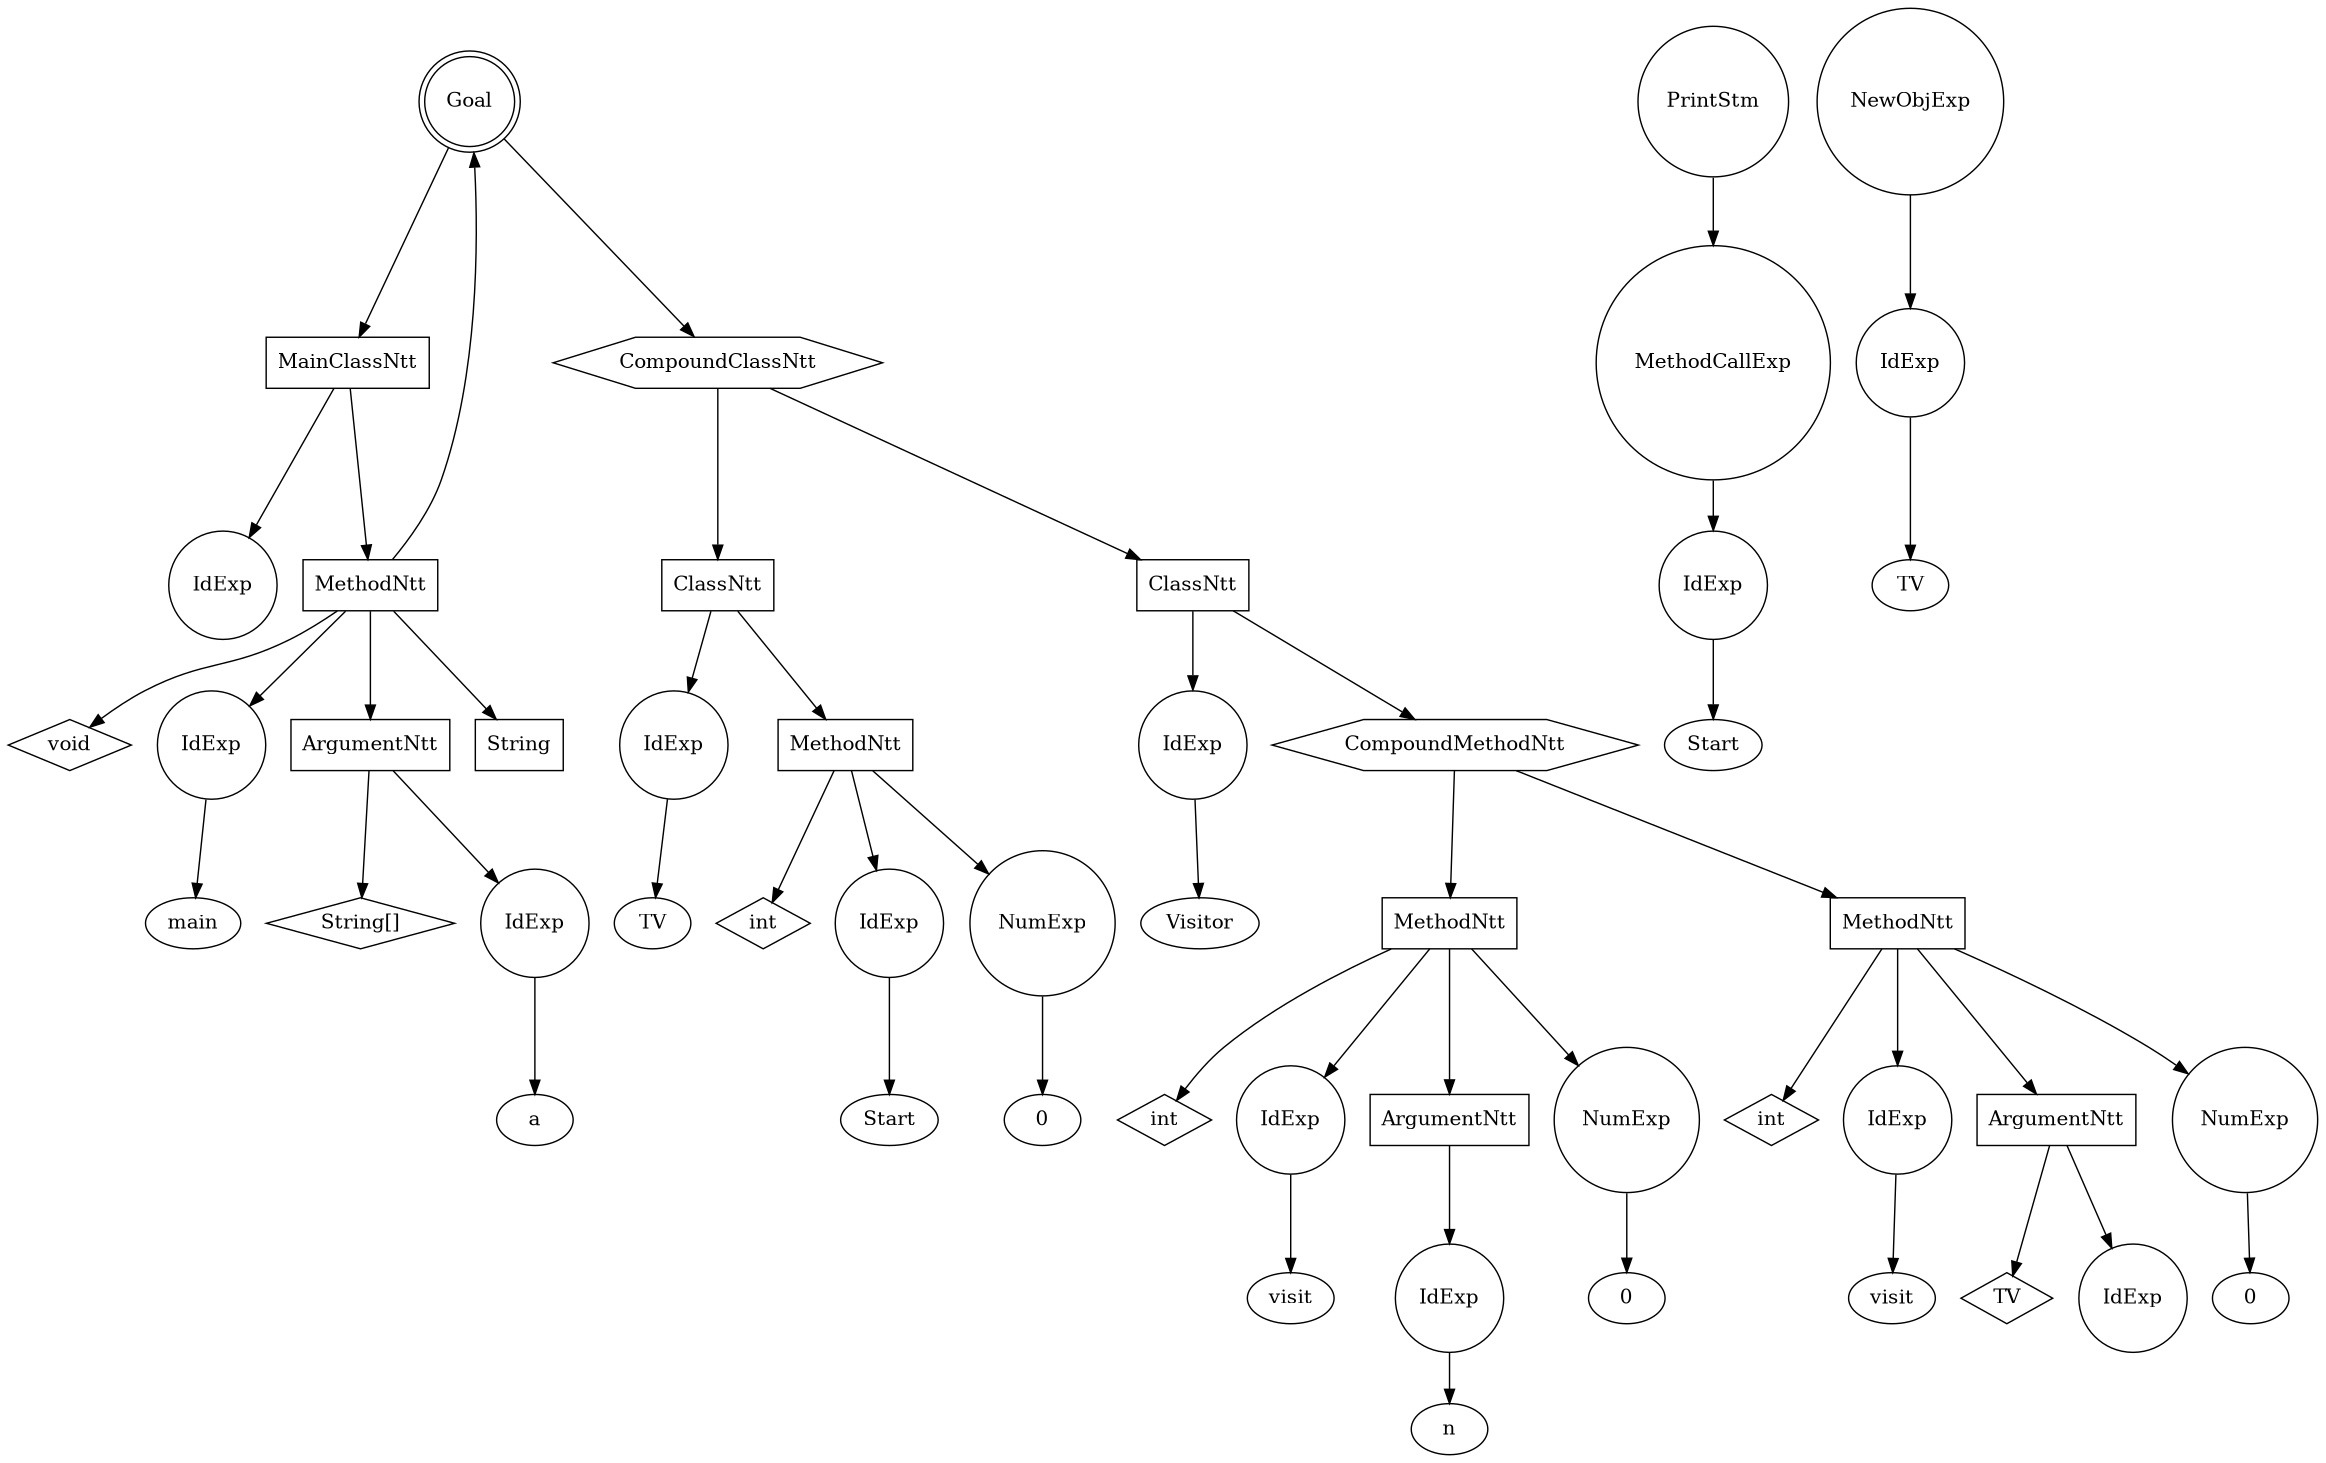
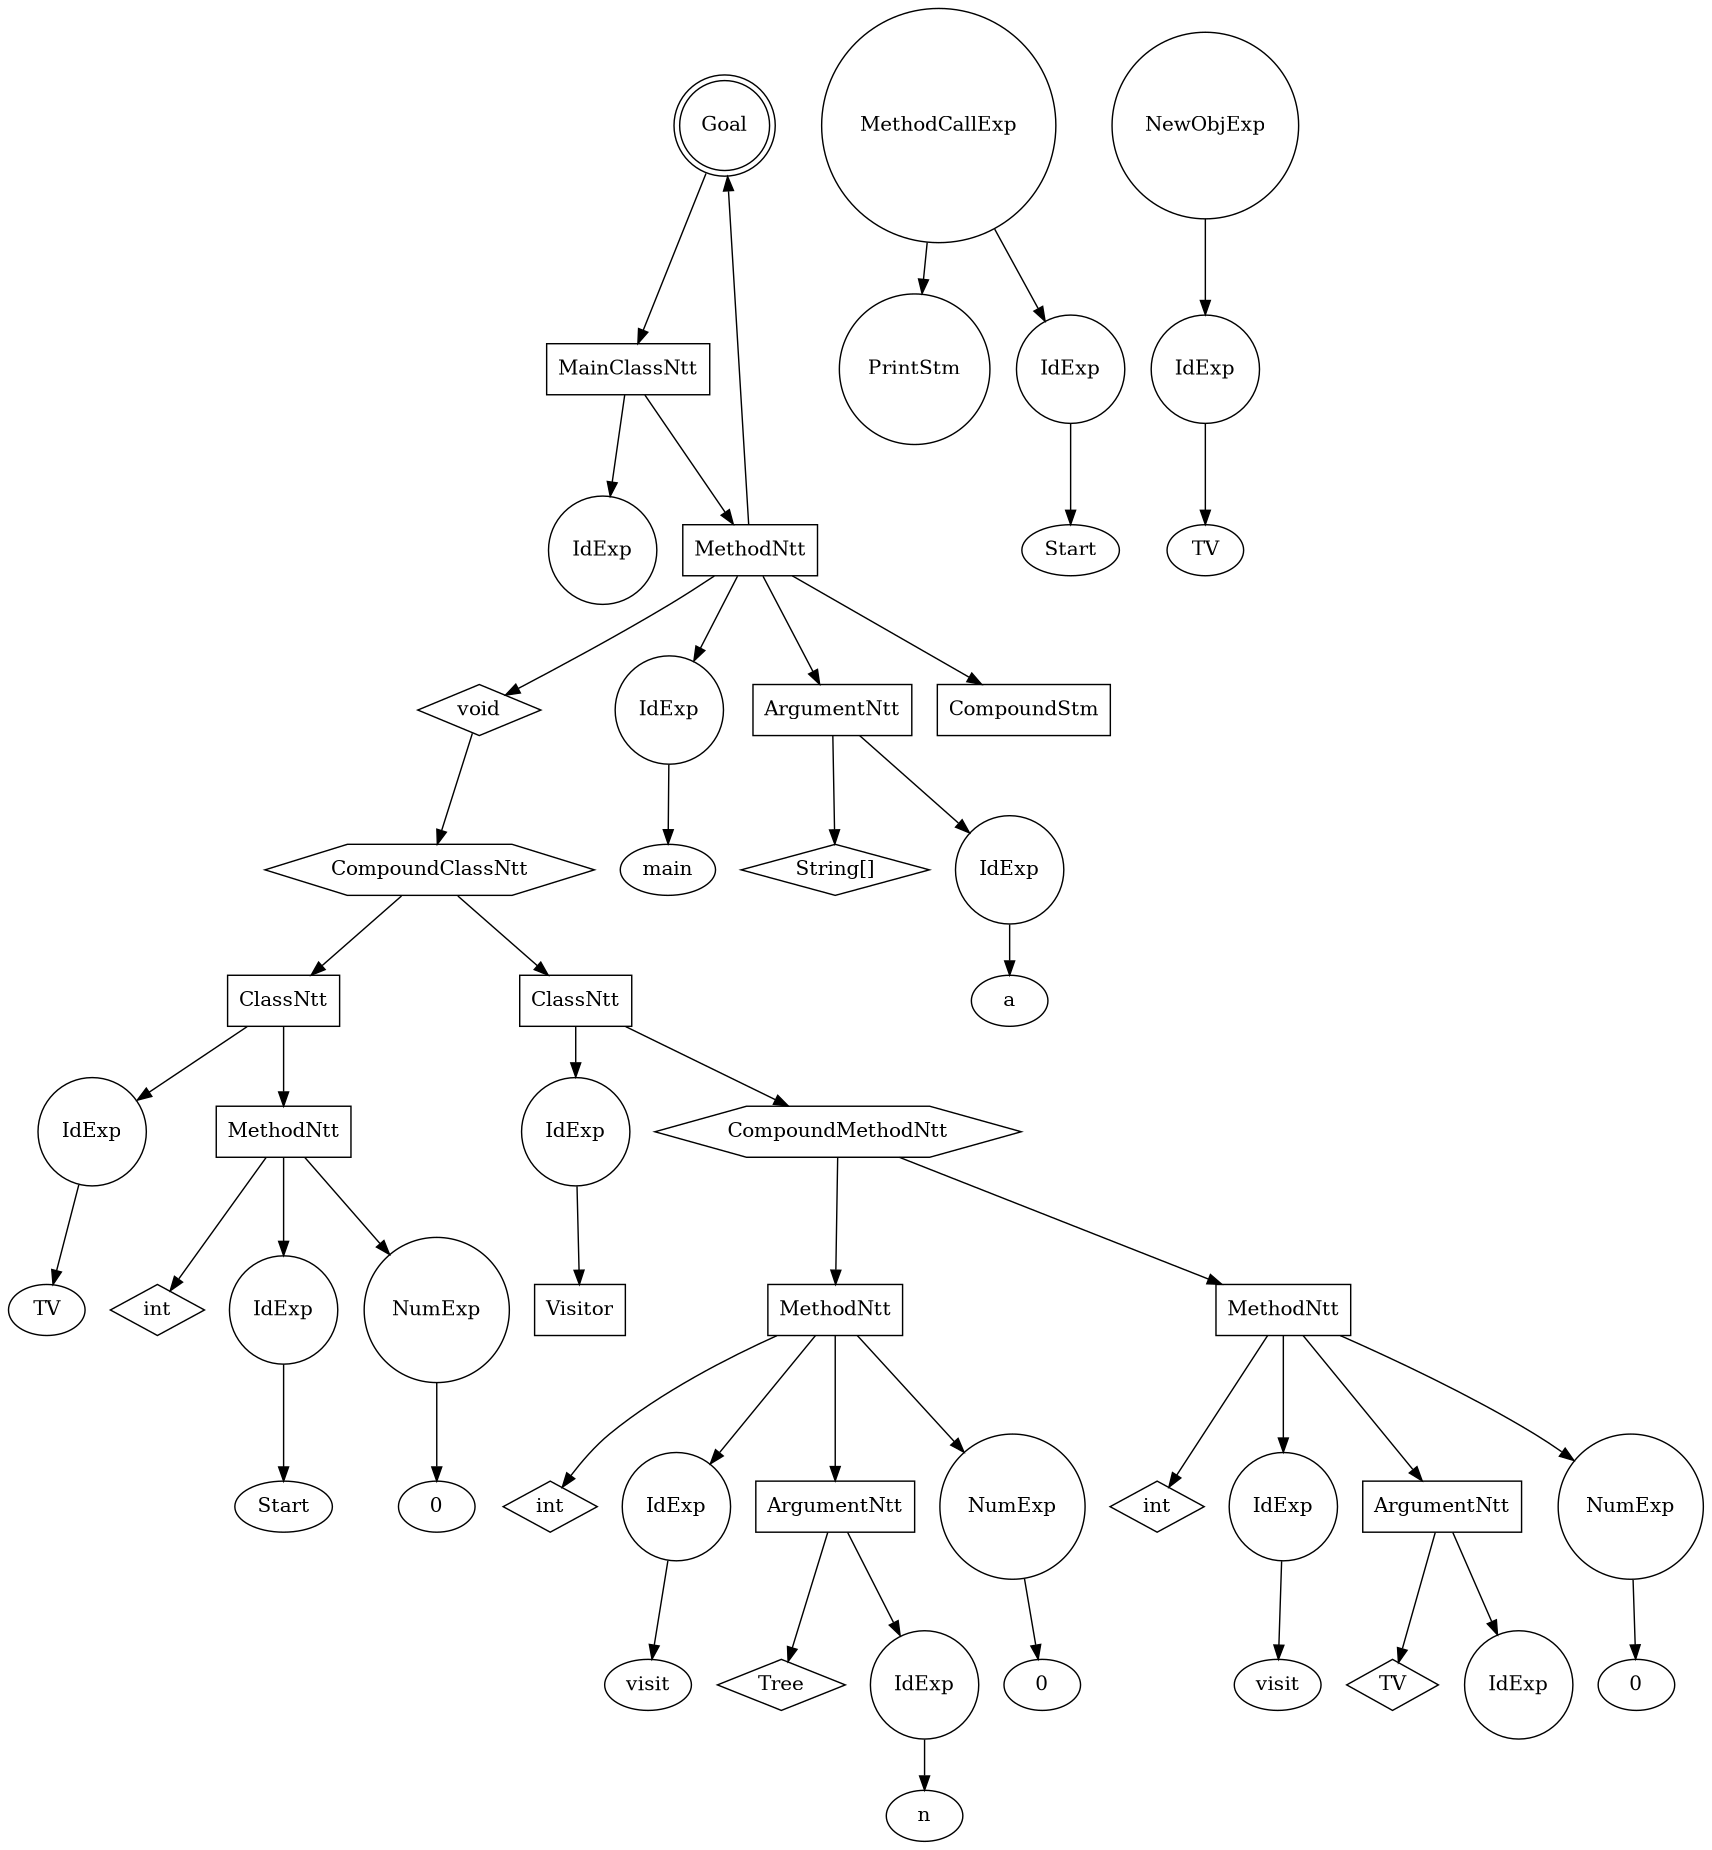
edge "PrintStm" -> "MethodCallExp": reversed
edge "Goal" -> "CompoundClassNtt": now "void" -> "CompoundClassNtt"
node "String": label "String" -> "CompoundStm"
node "Visitor": shape ellipse -> box
node "Tree": added
